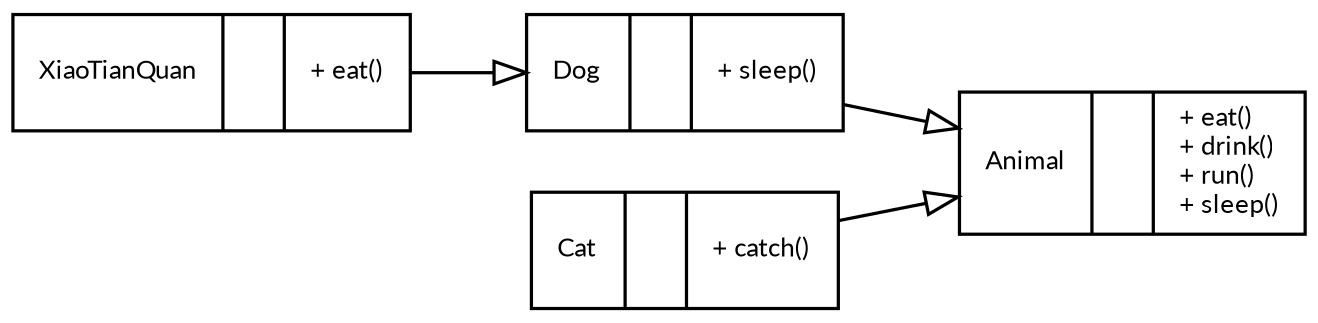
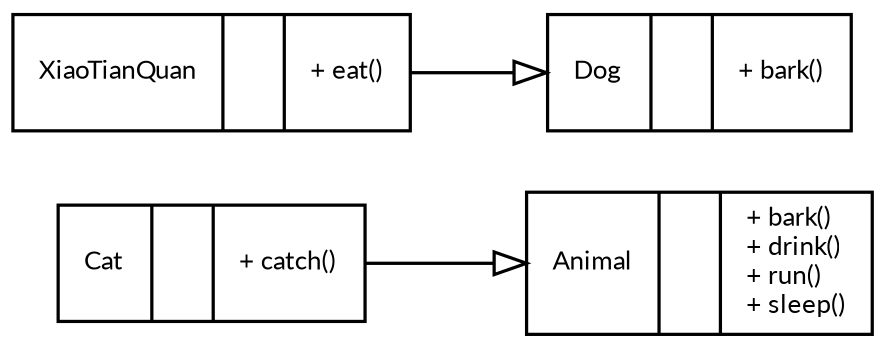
node "Dog": text "+ sleep()" -> "+ bark()"
edge "Dog" -> "Animal": removed
node "Animal": text "+ eat()" -> "+ bark()"
